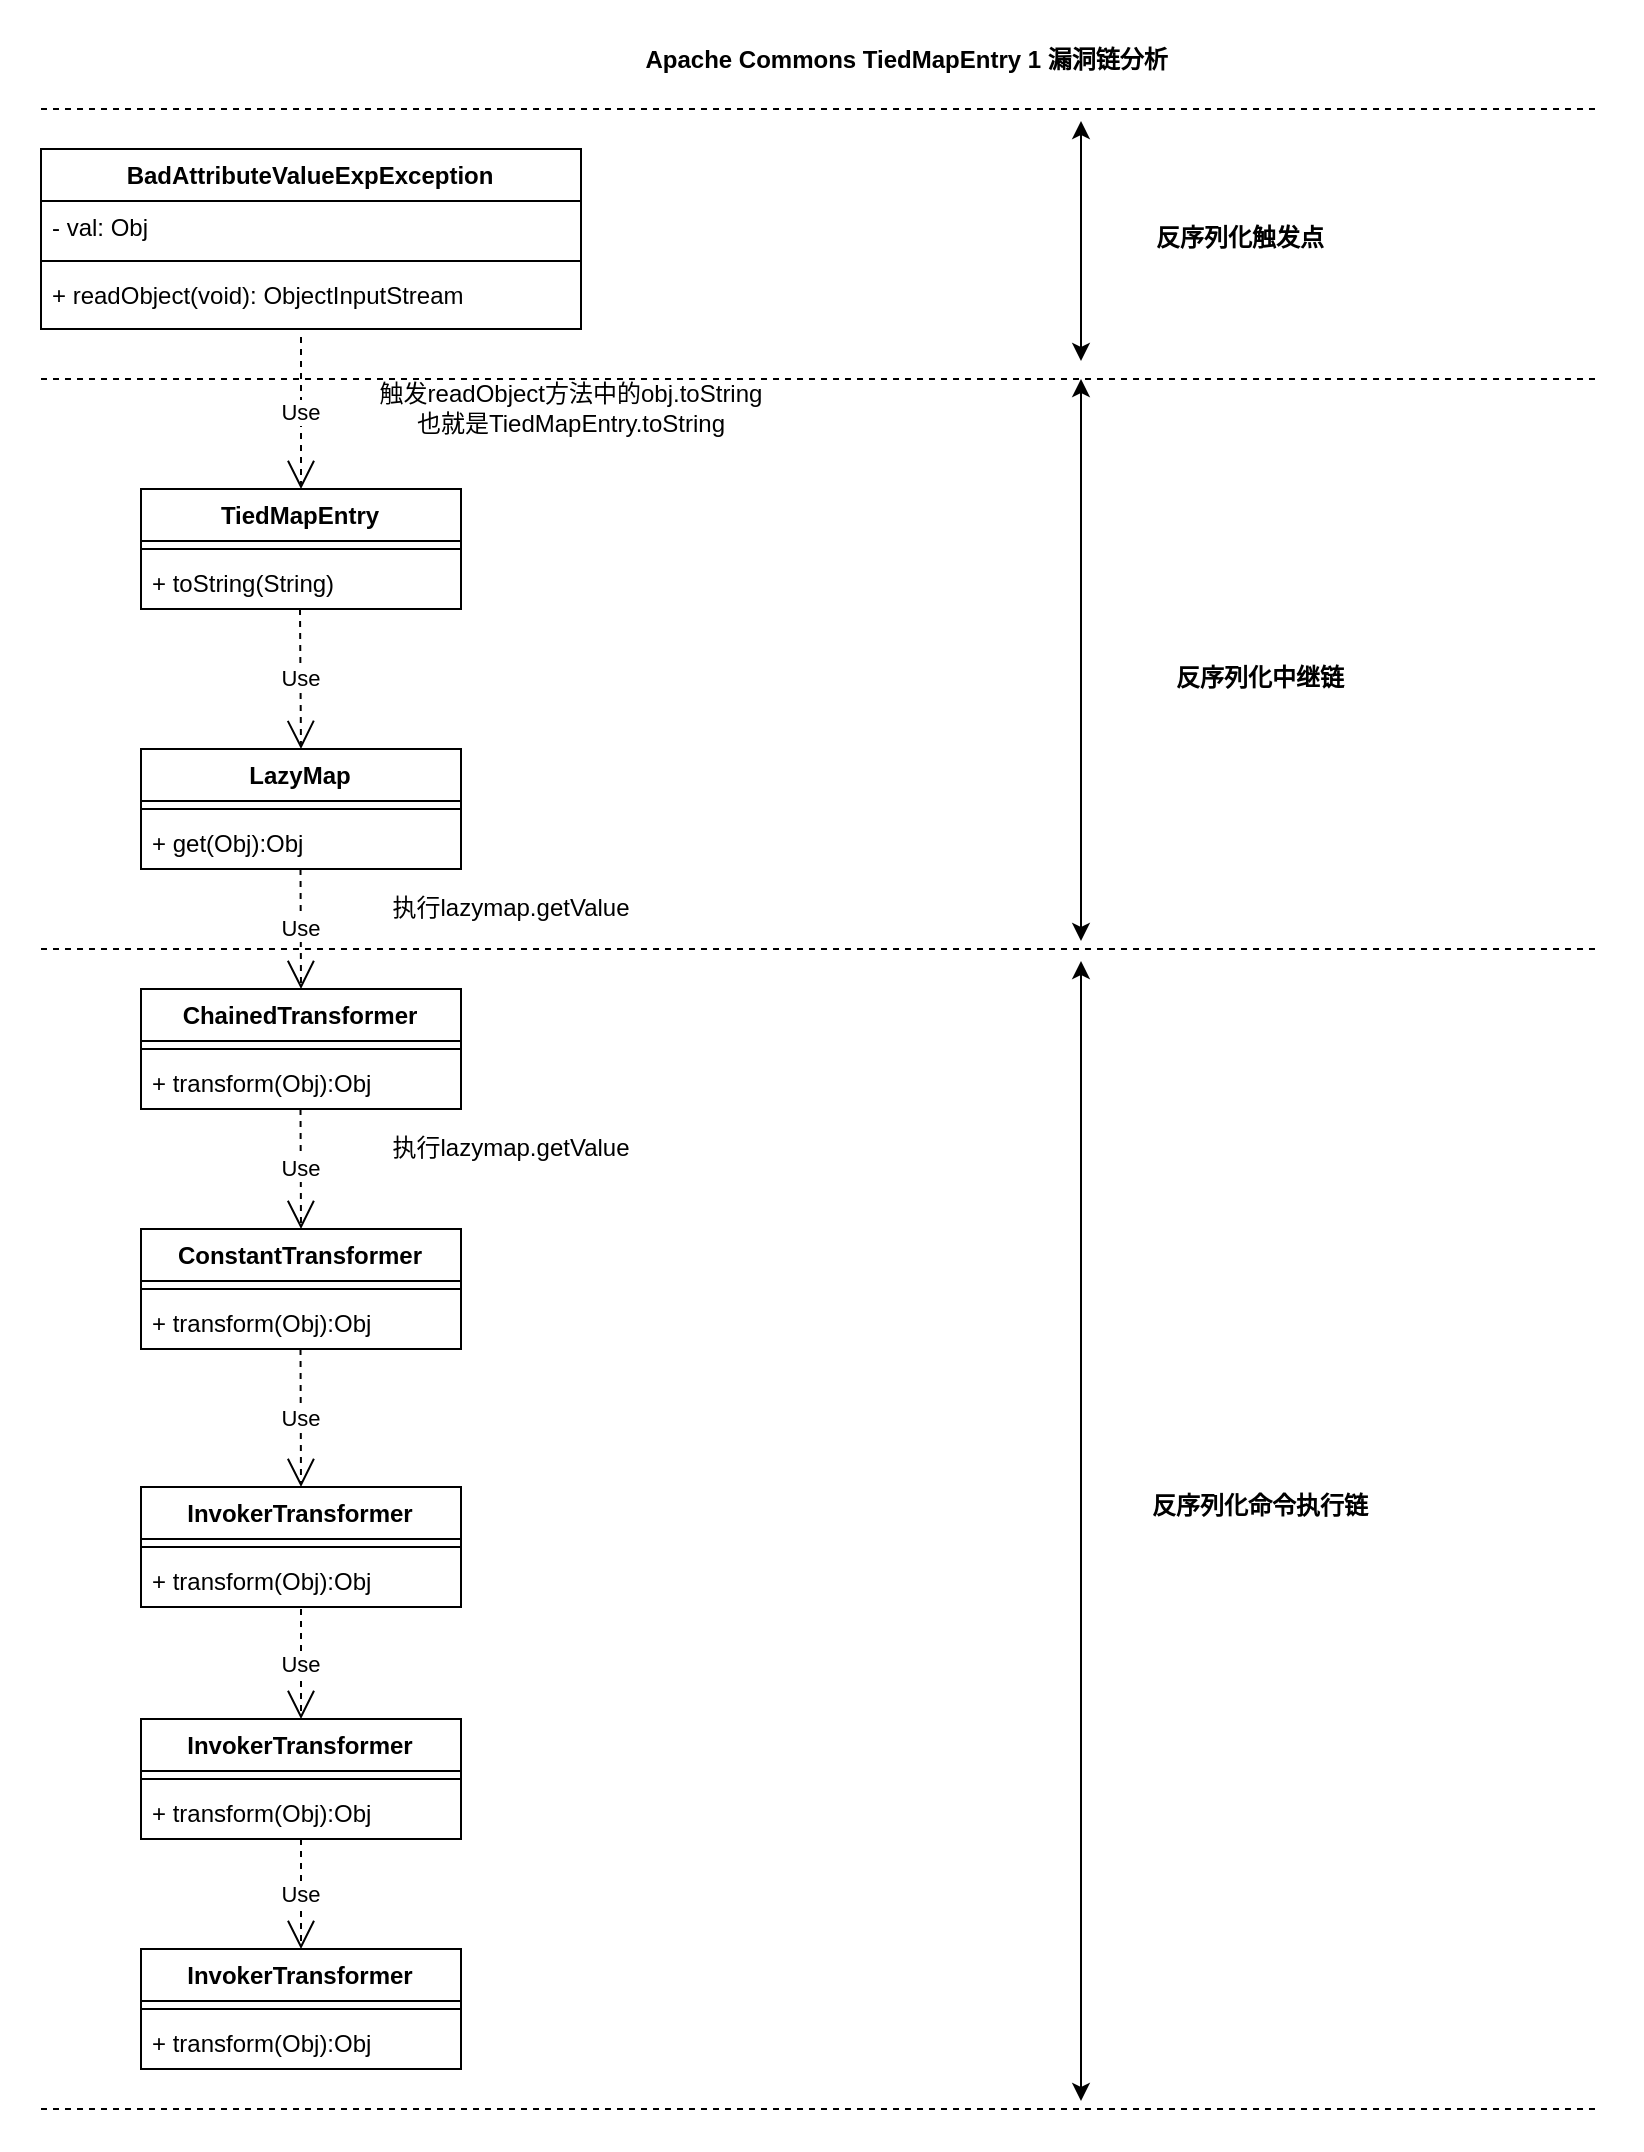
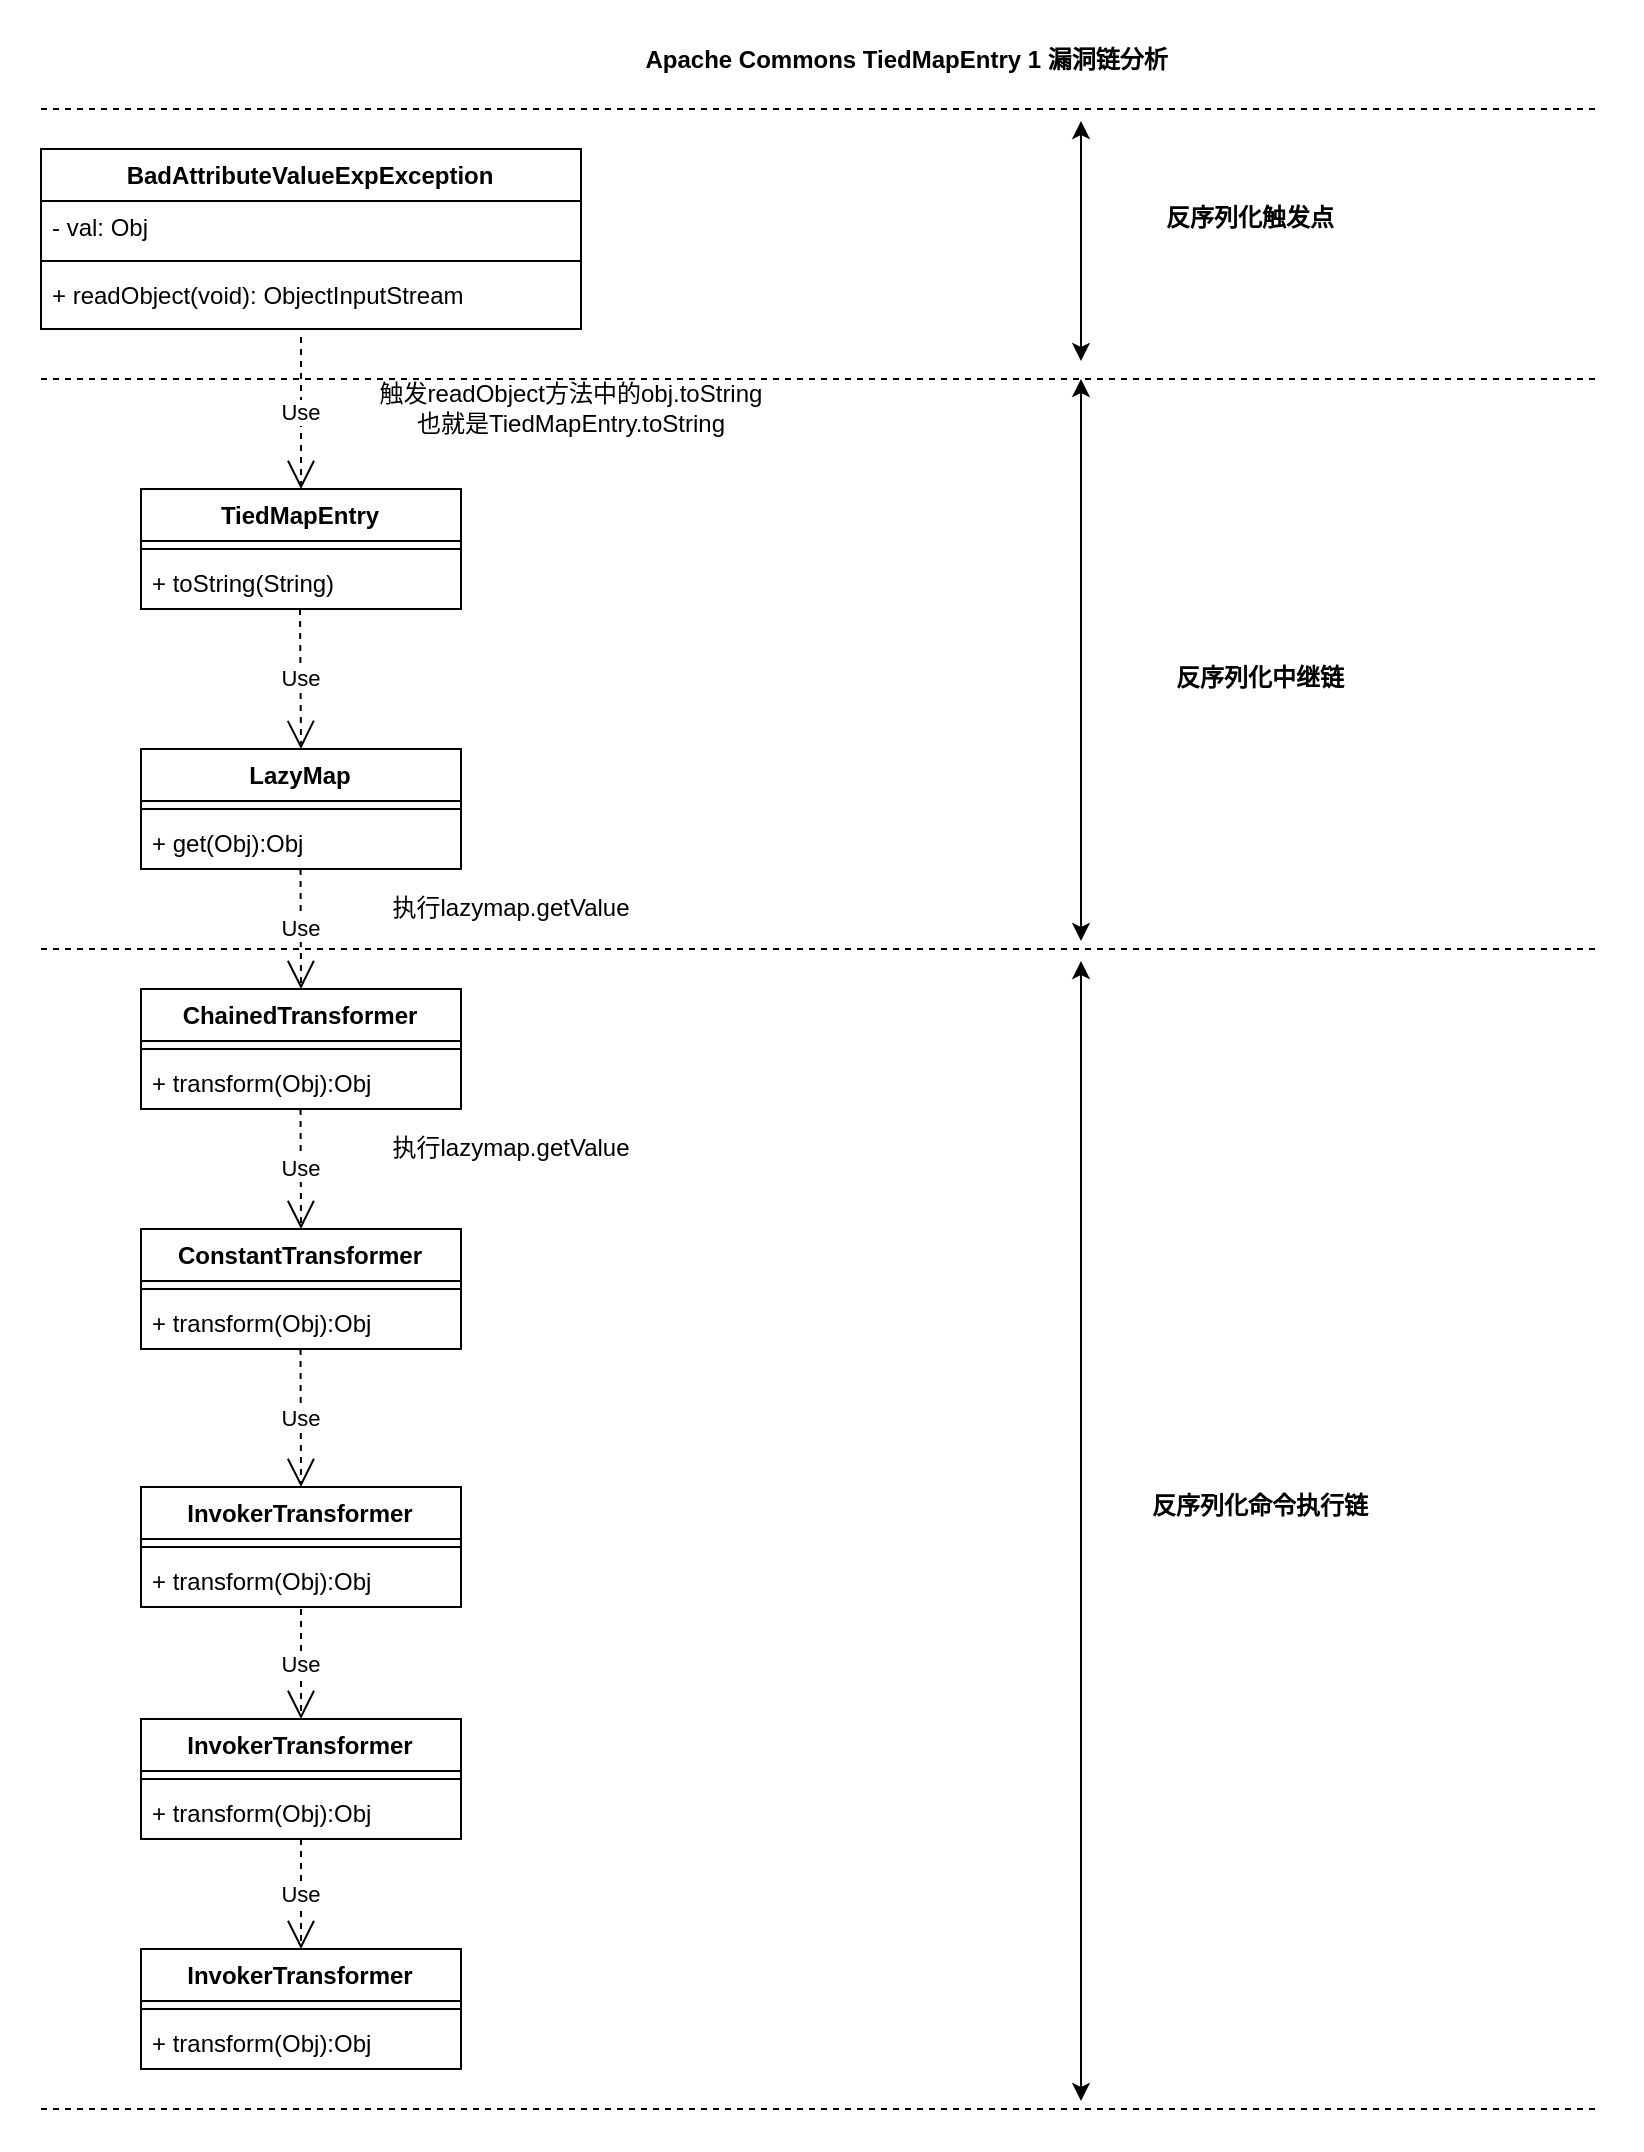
node "反序列化触发点": moved (1241, 239) -> (1251, 219)
